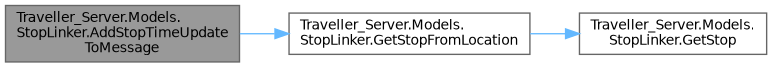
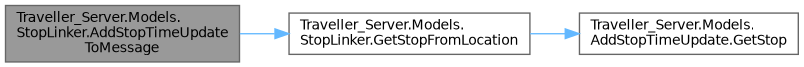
node "Traveller_Server.Models. StopLinker.GetStop": label "Traveller_Server.Models. StopLinker.GetStop" -> "Traveller_Server.Models. AddStopTimeUpdate.GetStop"
